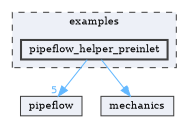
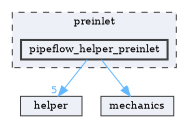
cluster "examples": label "examples" -> "preinlet"
node "pipeflow": label "pipeflow" -> "helper"
